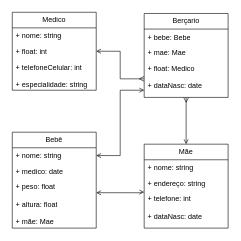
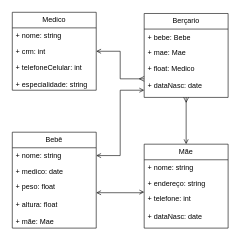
node "+ float: int": label "+ float: int" -> "+ crm: int"
